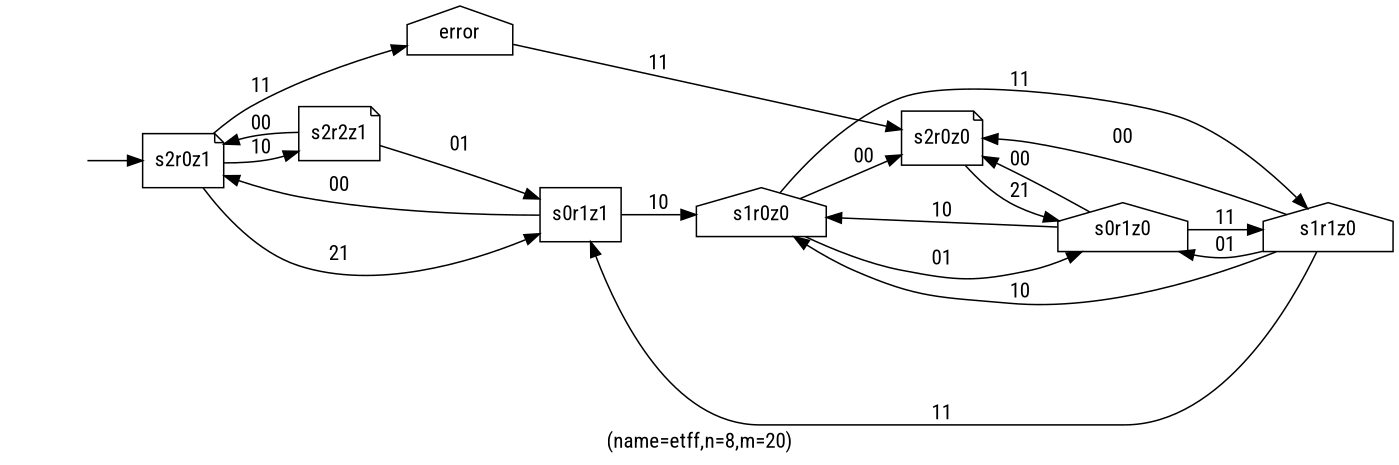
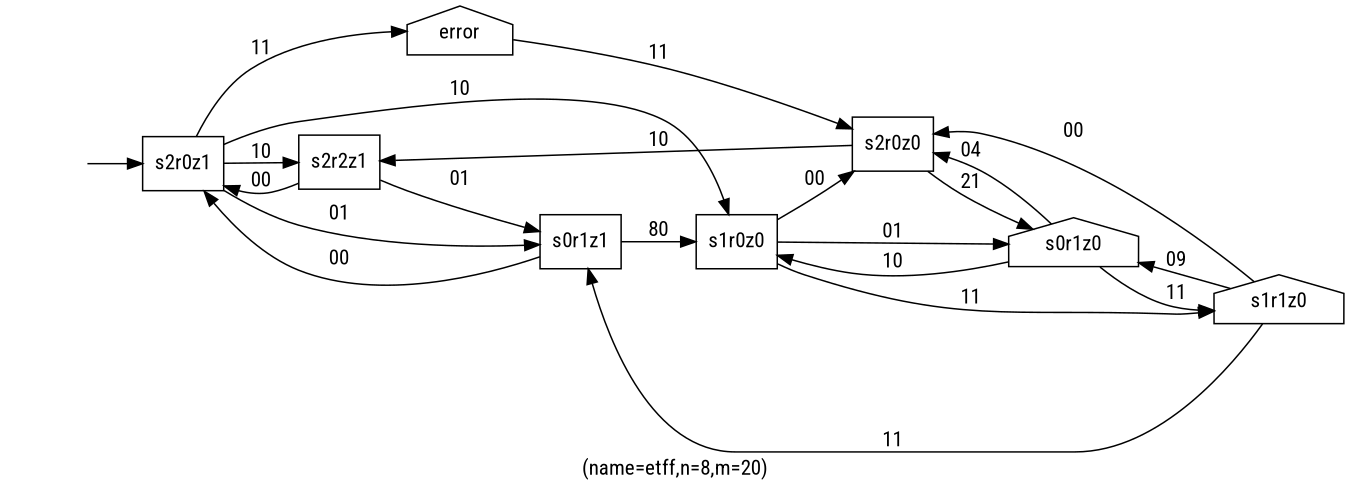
node "s2r2z1": shape note -> box
node "s2r0z0": shape note -> box
edge "s2r0z0" -> "s2r2z1": added, label "10"
edge "s0r1z0" -> "s2r0z0": label "00" -> "04"
node "s2r0z1": shape note -> box
edge "s0r1z1" -> "s1r0z0": label "10" -> "80"
node "s1r0z0": shape house -> box
edge "s1r1z0" -> "s0r1z0": label "01" -> "09"
edge "s2r0z1" -> "s0r1z1": label "21" -> "01"
edge "s1r1z0" -> "s1r0z0": now "s2r0z1" -> "s1r0z0"
